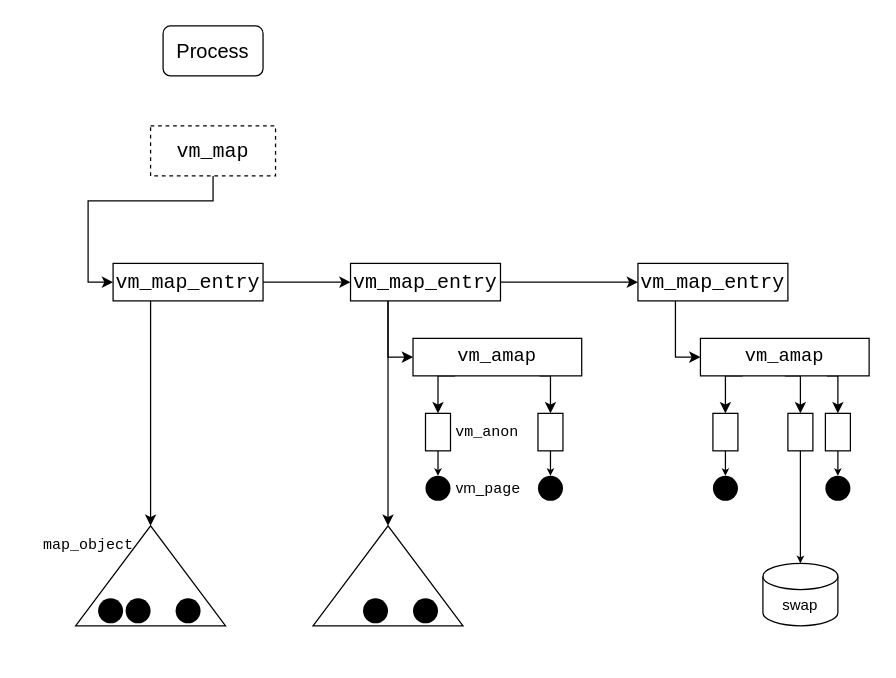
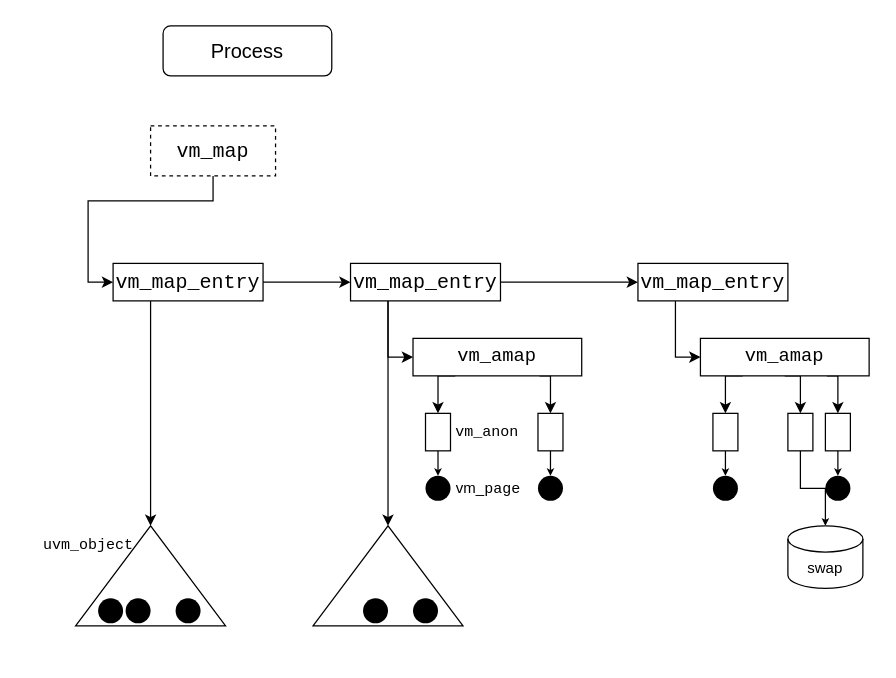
node "Process": size 100x50 -> 169x50
node "map_object": label "map_object" -> "uvm_object"
node "swap": moved (801, 594) -> (826, 557)
